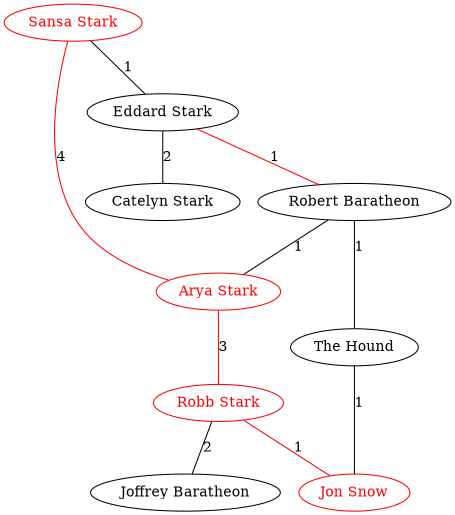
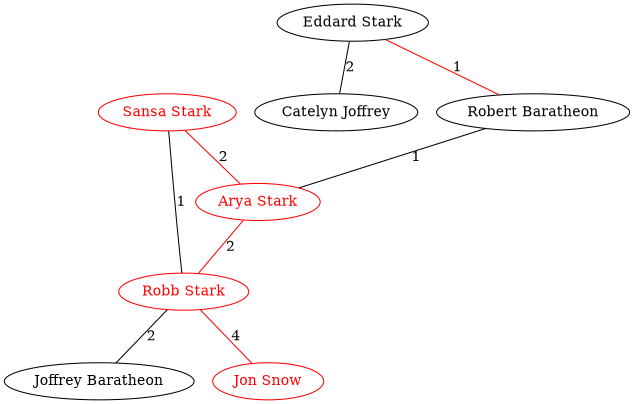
edge "Sansa Stark" -- "Eddard Stark": now "Sansa Stark" -- "Robb Stark"
edge "Sansa Stark" -- "Arya Stark": label "4" -> "2"
node "Catelyn Stark": label "Catelyn Stark" -> "Catelyn Joffrey"
edge "Arya Stark" -- "Robb Stark": label "3" -> "2"
node "The Hound": removed
edge "Robb Stark" -- "Jon Snow": label "1" -> "4"
